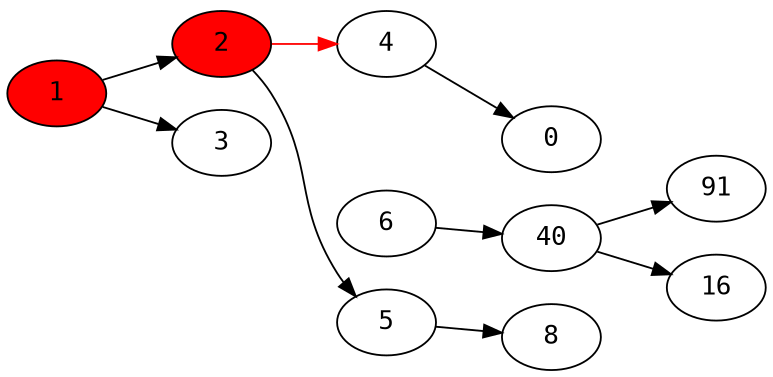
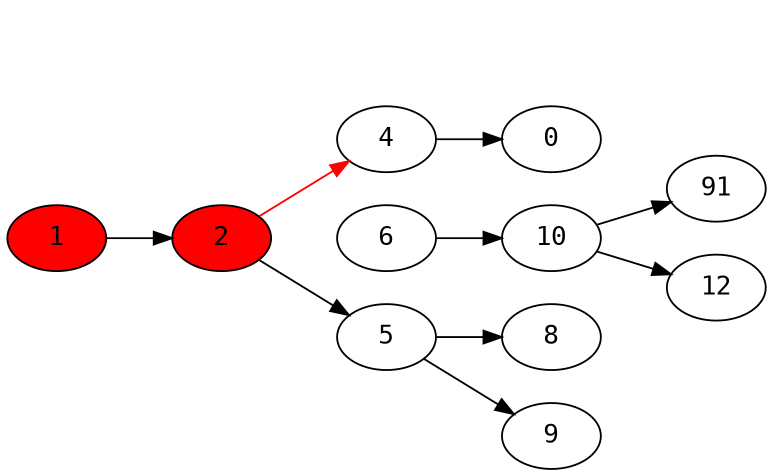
node "3": removed
node "40": label "40" -> "10"
node "16": label "16" -> "12"
node "9": added
